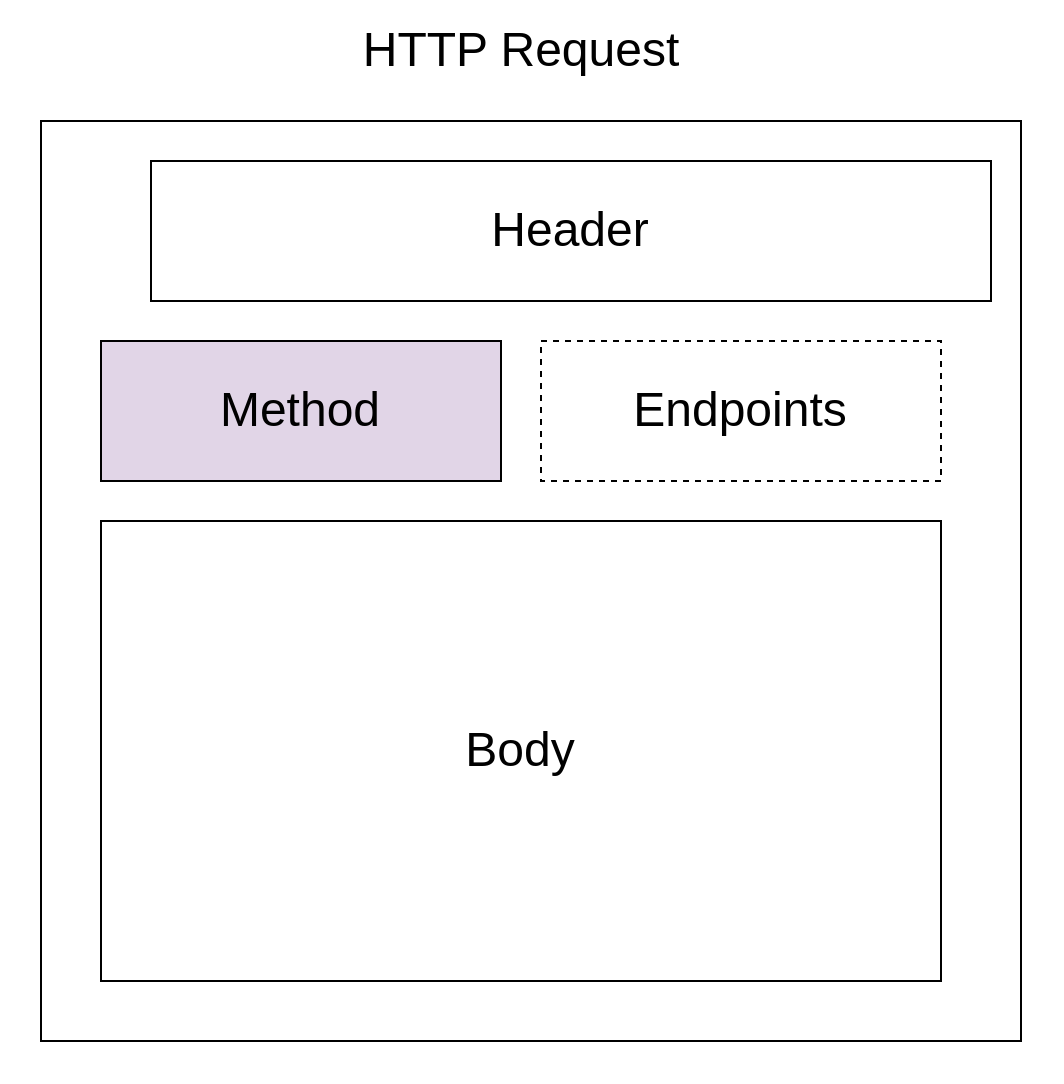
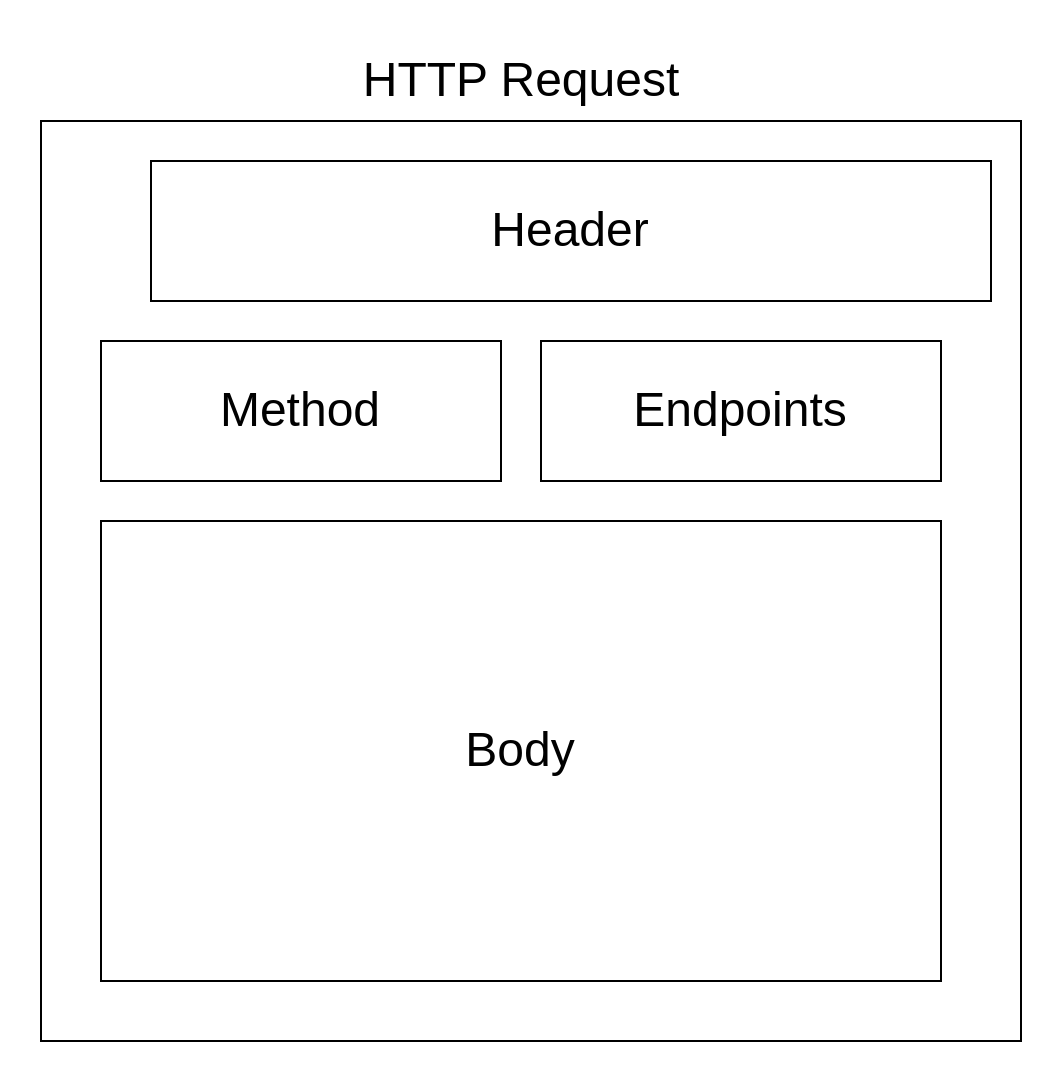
node "HTTP Request": moved (521, 51) -> (521, 81)
node "Method": fillcolor #e1d5e7 -> #ffffff
node "Endpoints": style dashed -> solid
